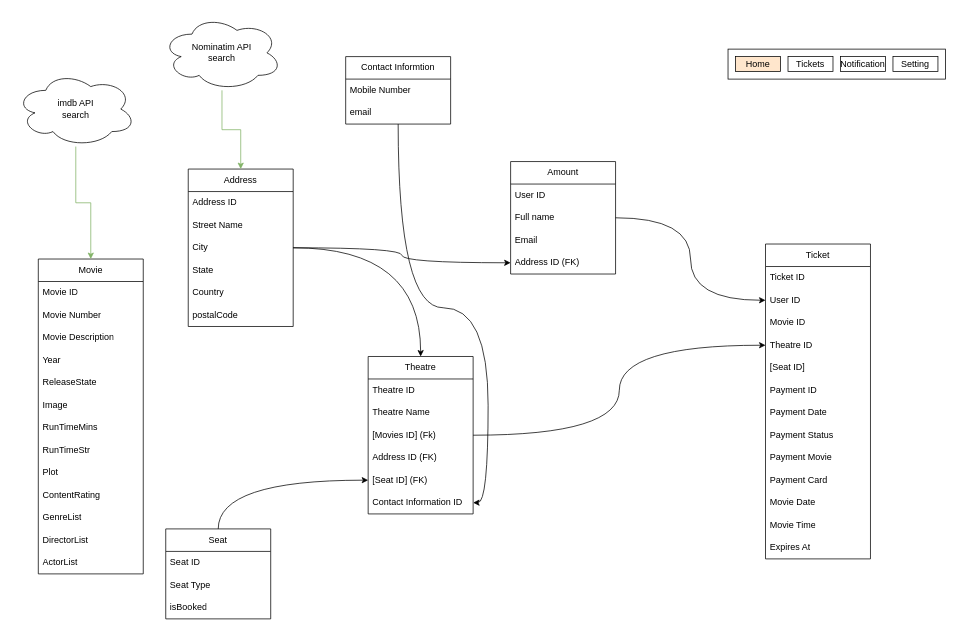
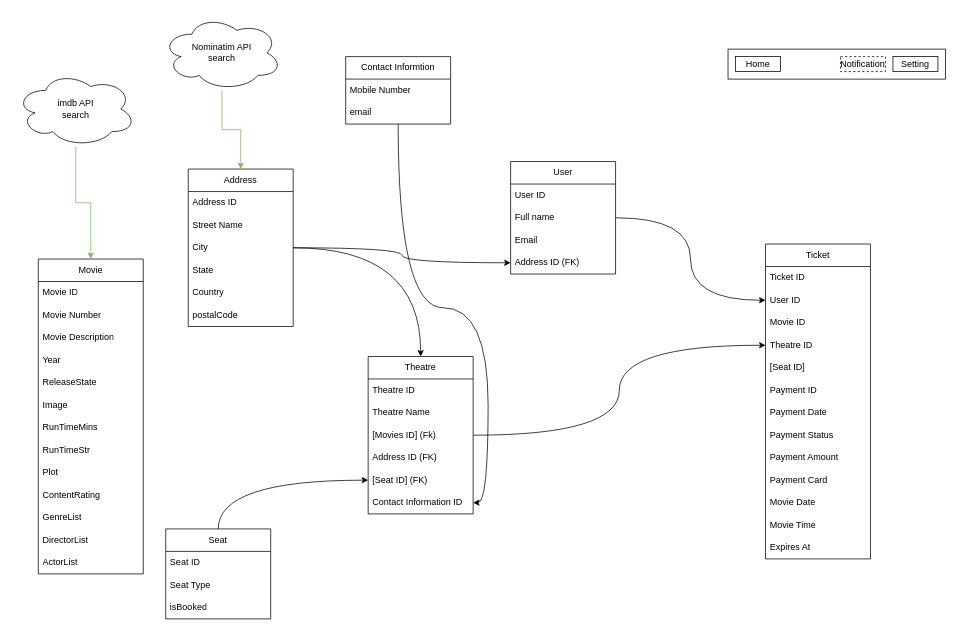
node "Home": fillcolor #ffe6cc -> #ffffff
node "Tickets": removed
node "Notification": style solid -> dashed
node "Amount": label "Amount" -> "User"
node "Payment Movie": label "Payment Movie" -> "Payment Amount"
